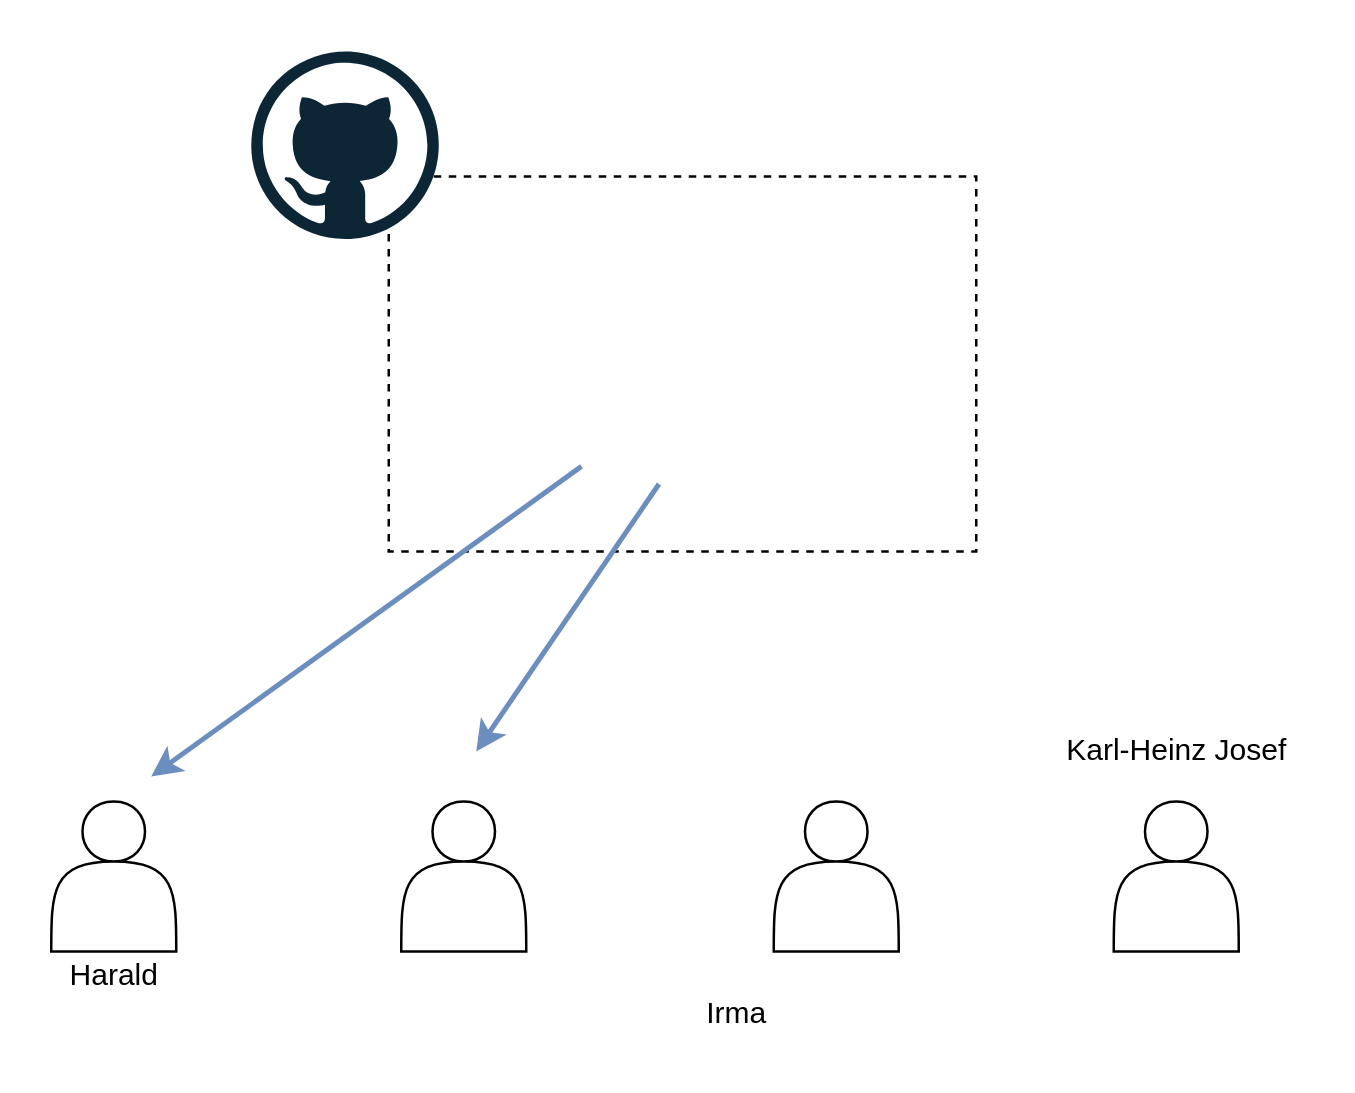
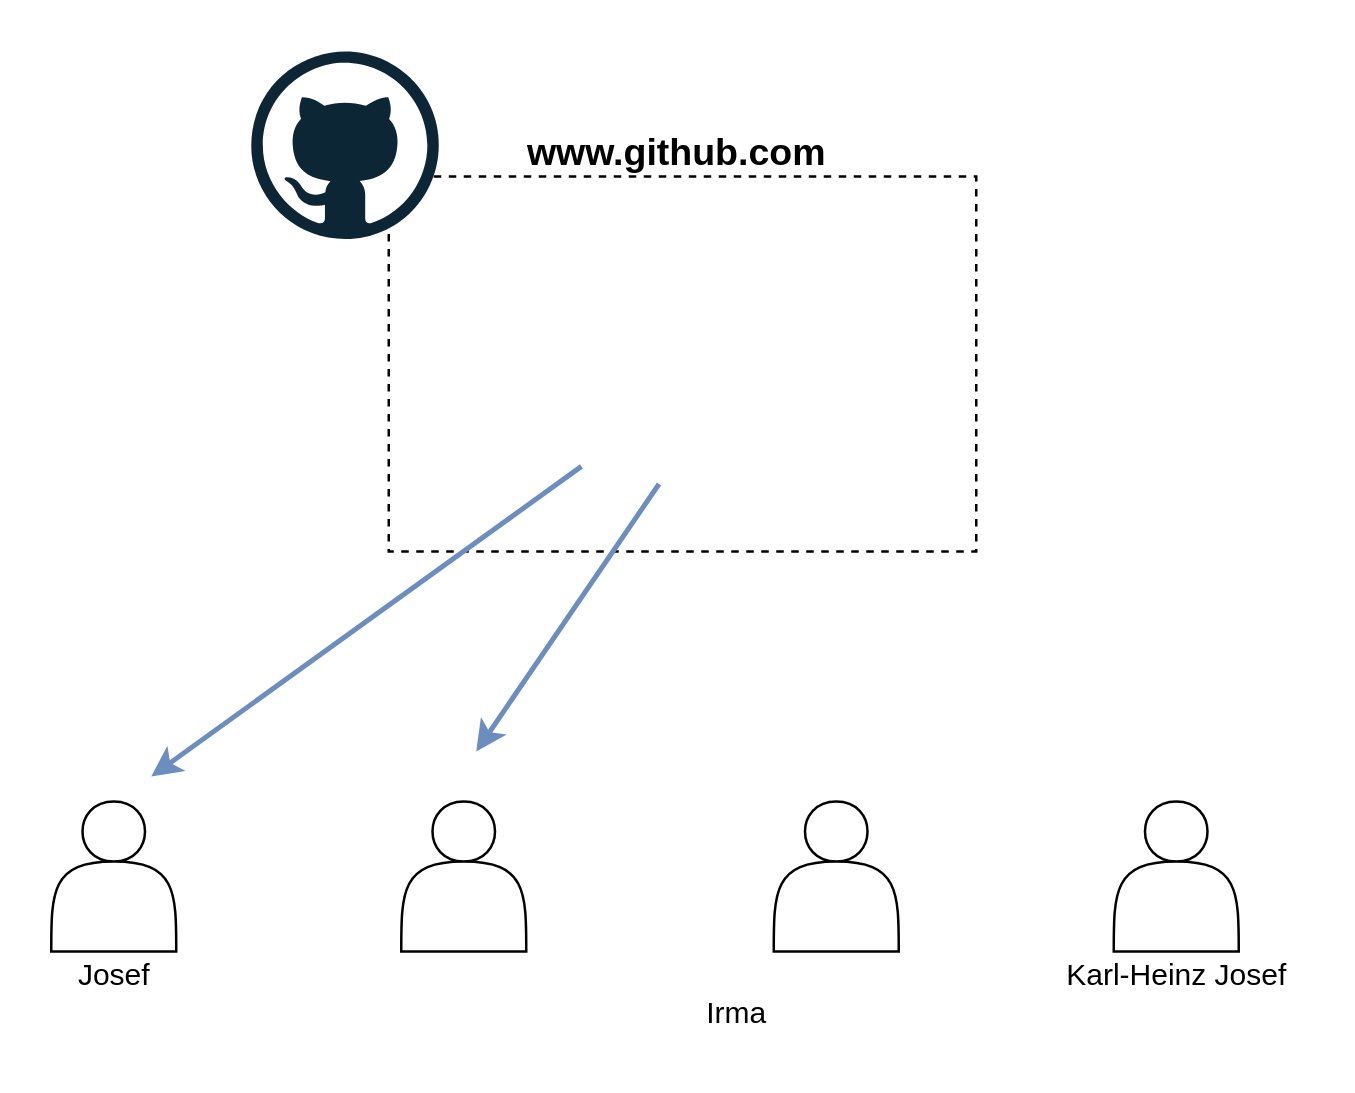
node "www.github.com": added
node "Karl-Heinz Josef": moved (1176, 751) -> (1176, 976)
node "Harald": label "Harald" -> "Josef"
